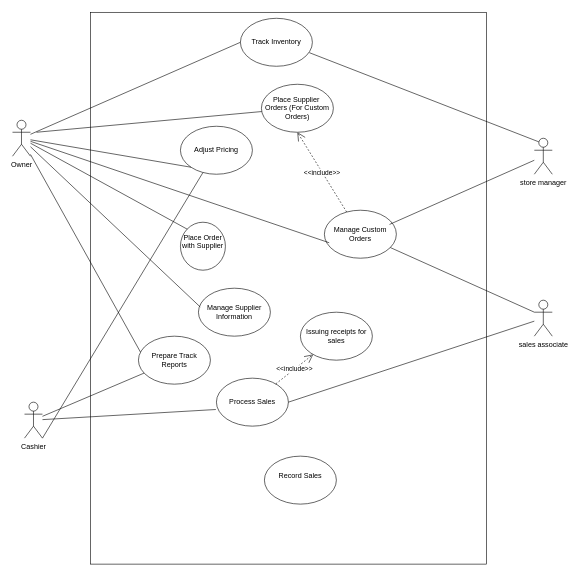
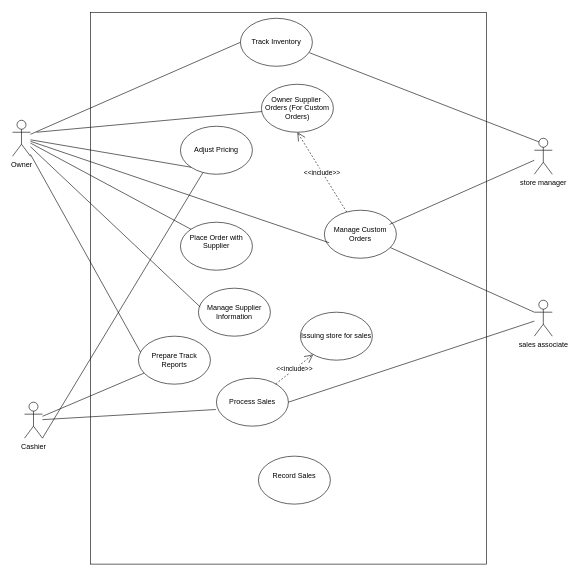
node "Place Supplier Orders (For Custom Orders)": label "Place Supplier Orders (For Custom Orders)" -> "Owner Supplier Orders (For Custom Orders)"
node "Place Order with Supplier": size 45x48 -> 72x48
node "Issuing receipts for sales": label "Issuing receipts for sales" -> "Issuing store for sales"
node "Record Sales": moved (300, 480) -> (294, 480)
